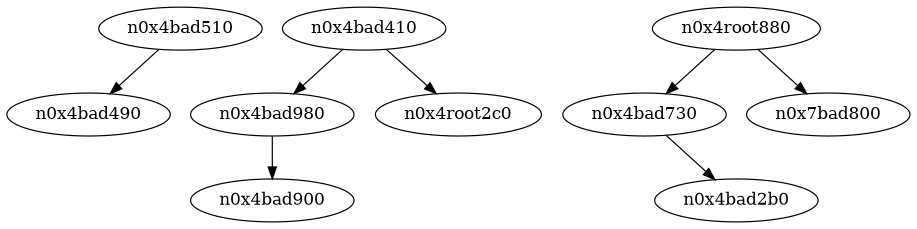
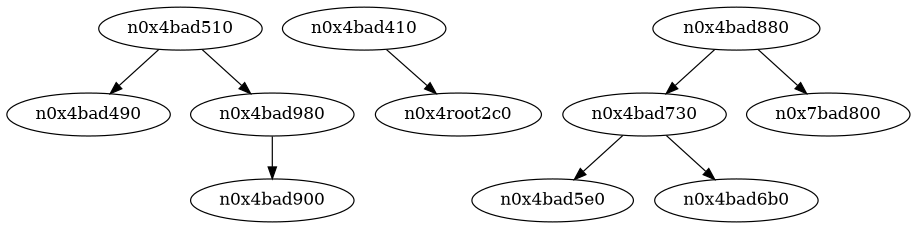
node "n0x4root880": label "n0x4root880" -> "n0x4bad880"
edge "n0x4bad410" -> "n0x4bad980": now "n0x4bad510" -> "n0x4bad980"
node "n0x4bad5e0": added
node "n0x4bad2b0": label "n0x4bad2b0" -> "n0x4bad6b0"
